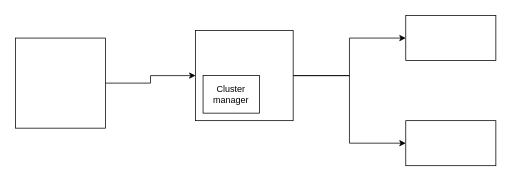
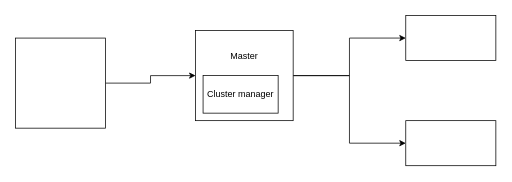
node "Master": added
node "Cluster manager": size 56x38 -> 75x38
